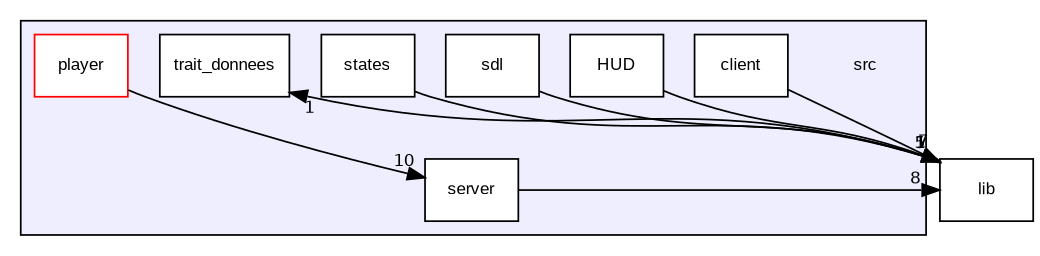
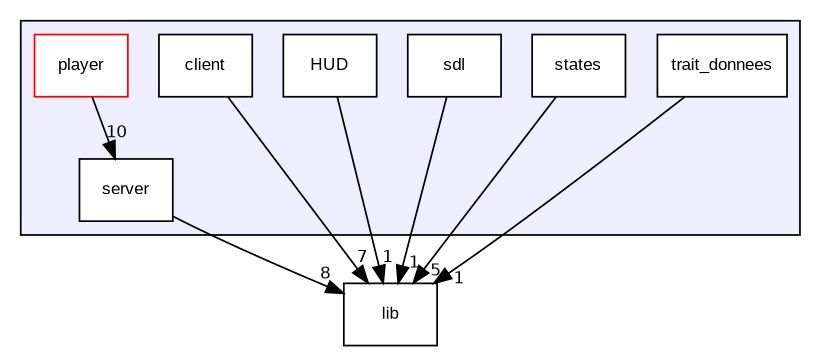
node "src": removed
edge "lib" -> "trait_donnees": reversed
